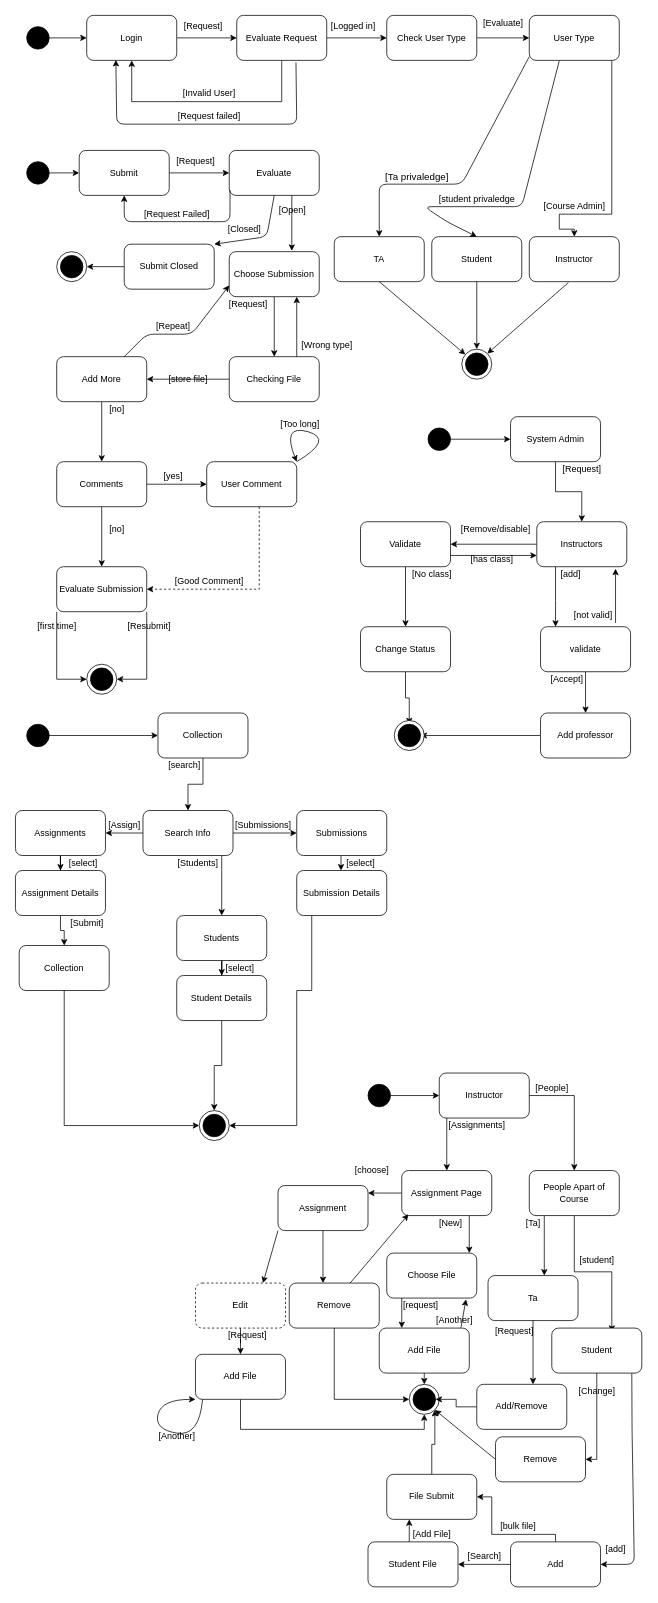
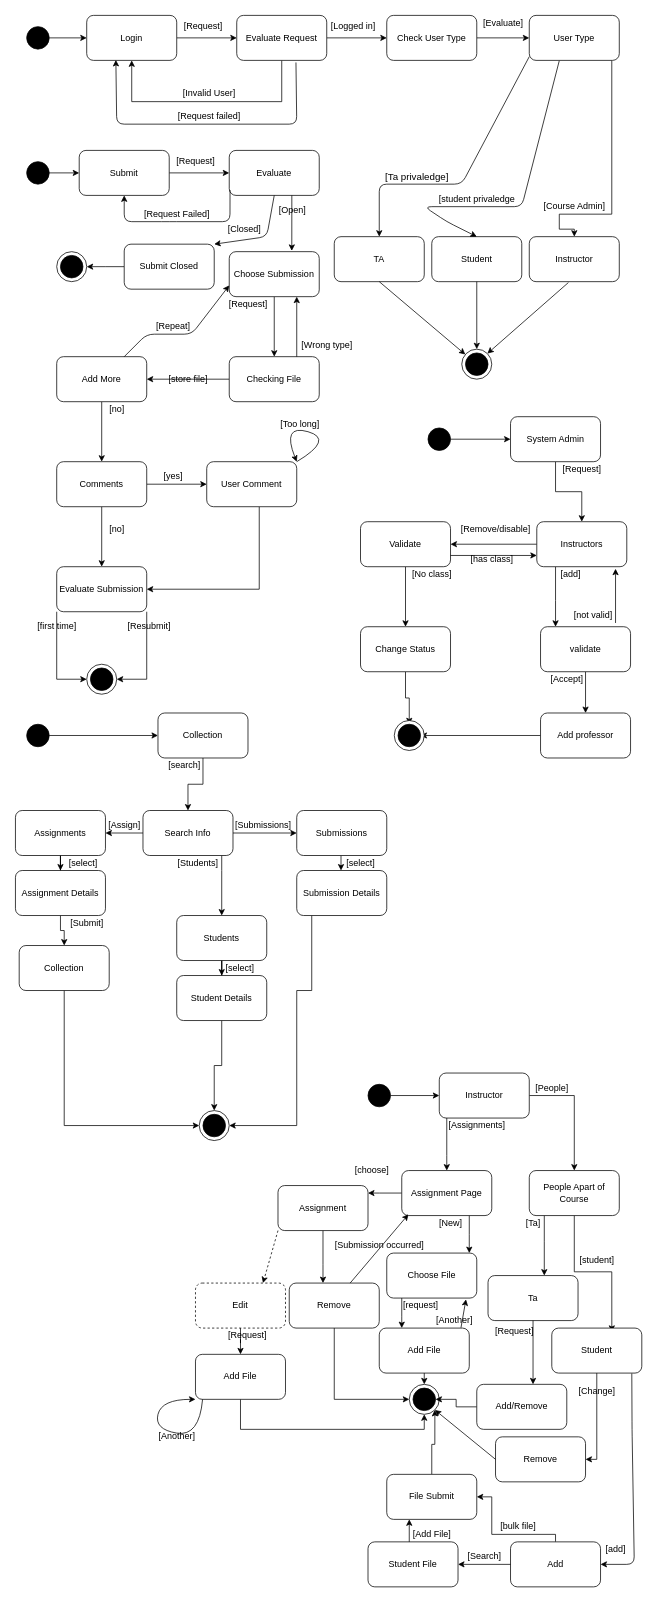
node "[Good Comment]": removed
edge "User Comment" -> "Evaluate Submission": style dashed -> solid
node "[Submission occurred]": added
edge "Assignment" -> "Edit": style solid -> dashed
